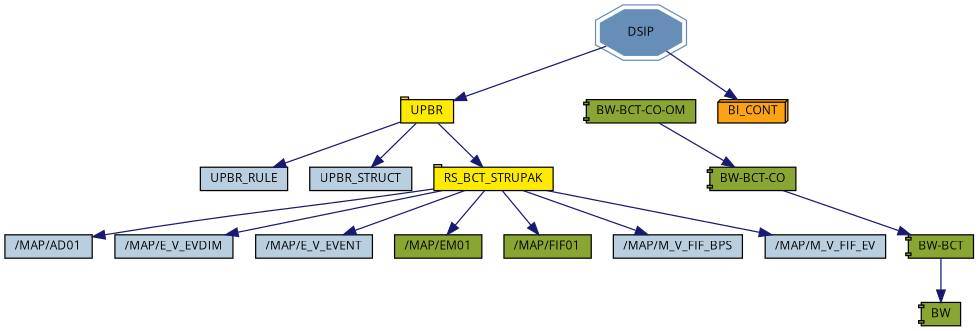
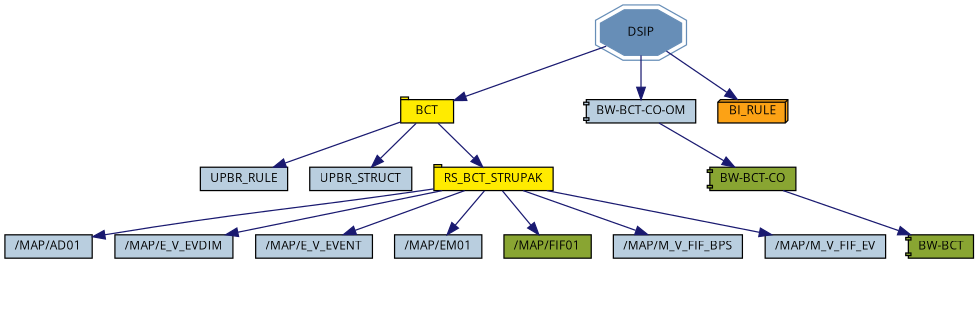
edge "DSIP" -> "BW-BCT-CO-OM": added
node "UPBR": label "UPBR" -> "BCT"
node "BW-BCT-CO-OM": fillcolor #89a532 -> #b9cedf
node "BI_CONT": label "BI_CONT" -> "BI_RULE"
node "/MAP/EM01": fillcolor #89a532 -> #b9cedf
node "BW": removed
